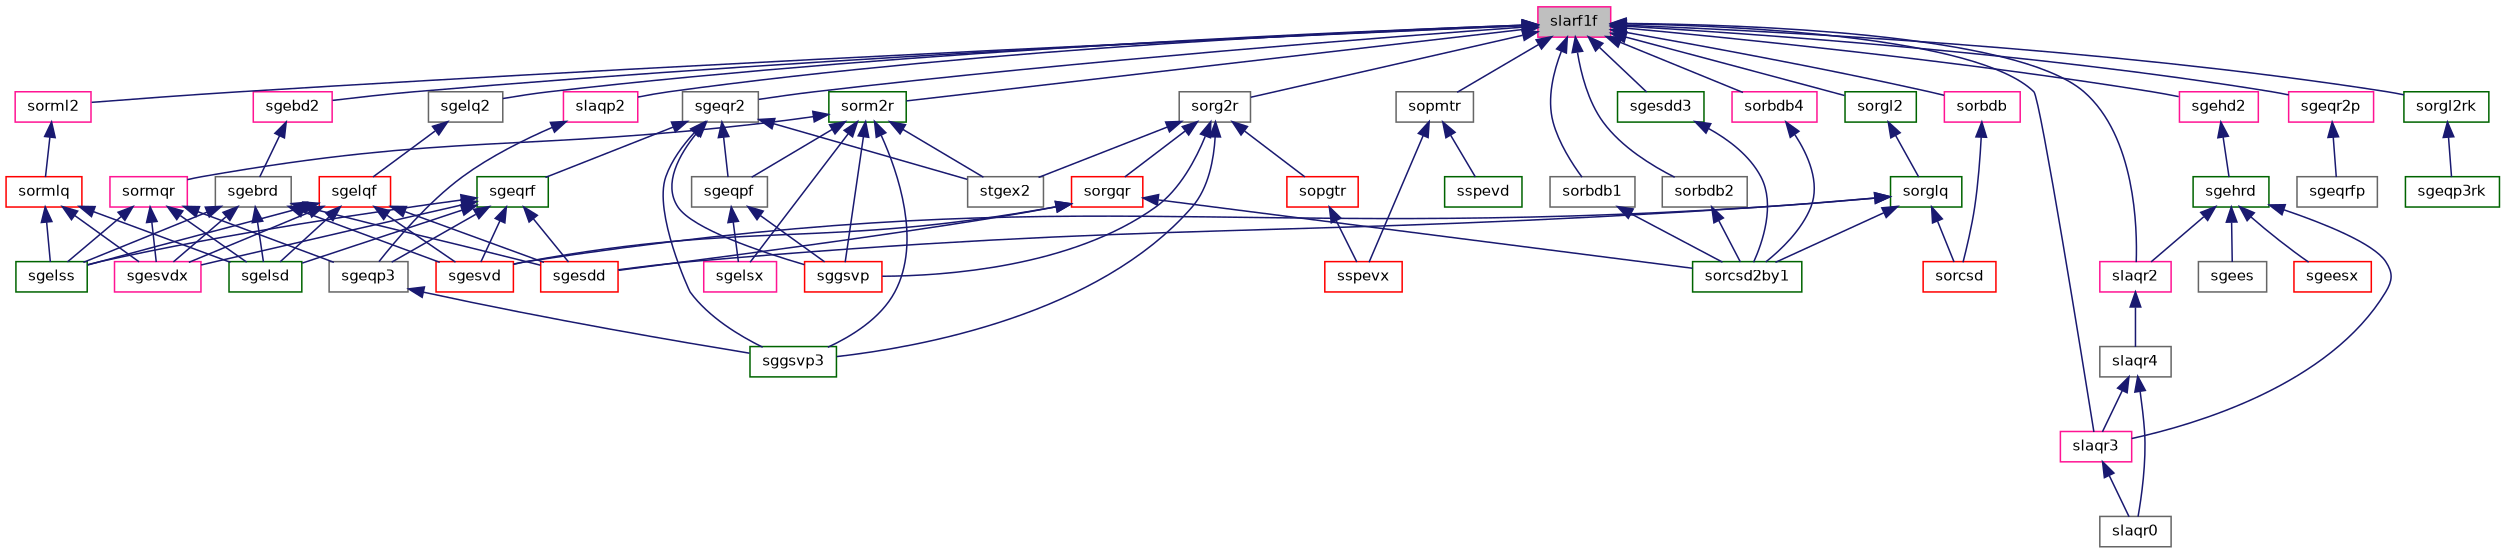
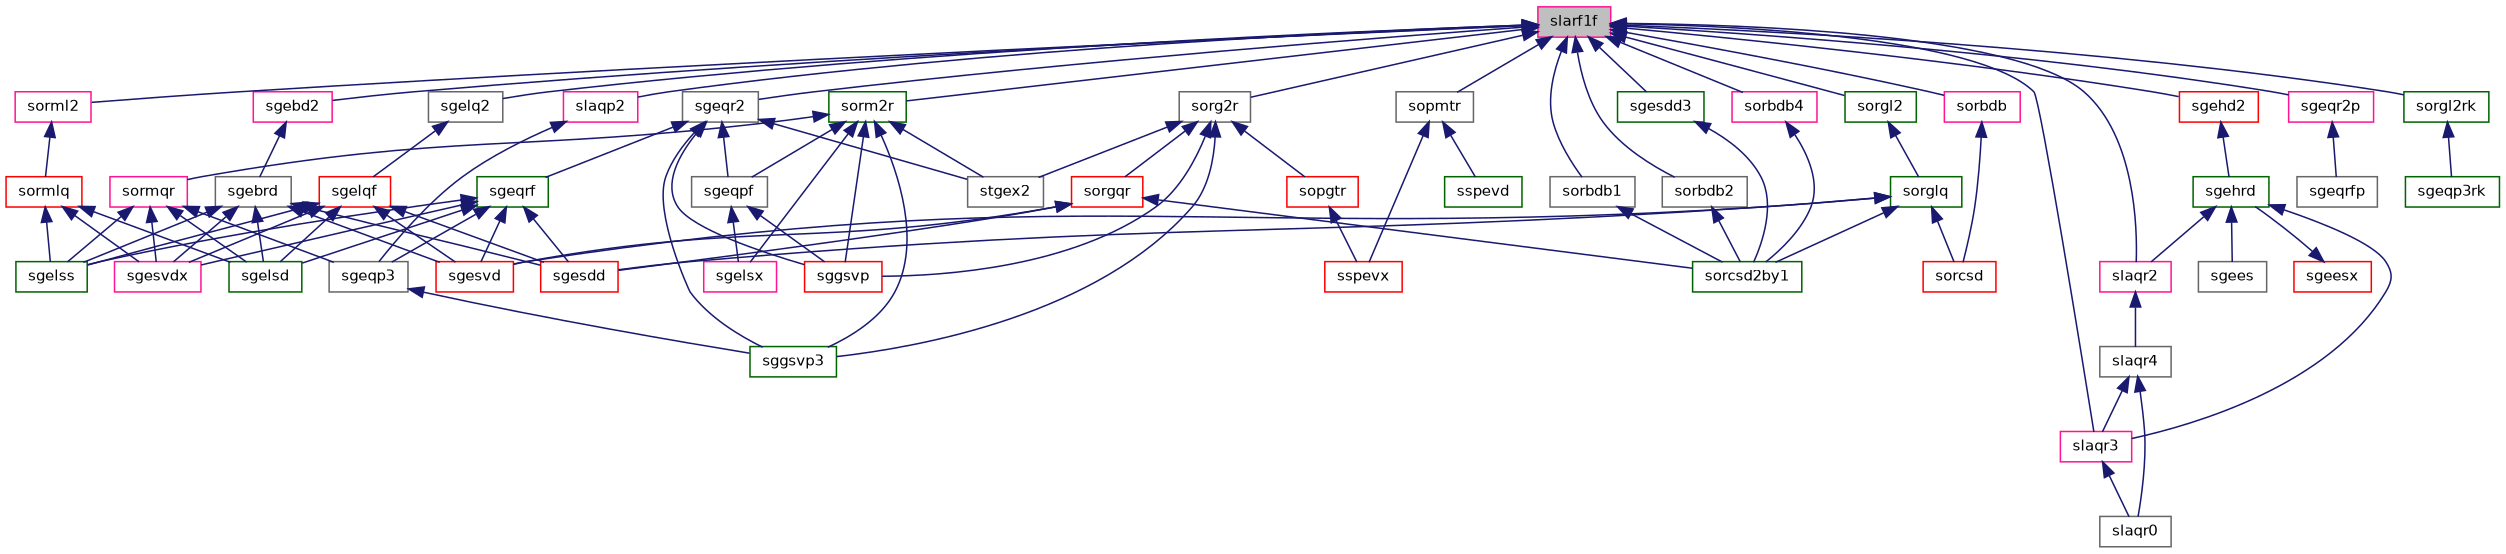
node "sgehd2": color deeppink -> red
edge "sgeesx" -> "sgehrd": reversed
